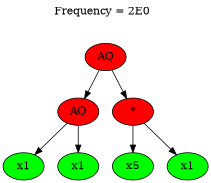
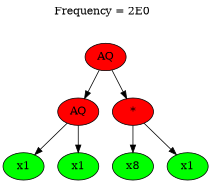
node "x5": label "x5" -> "x8"
